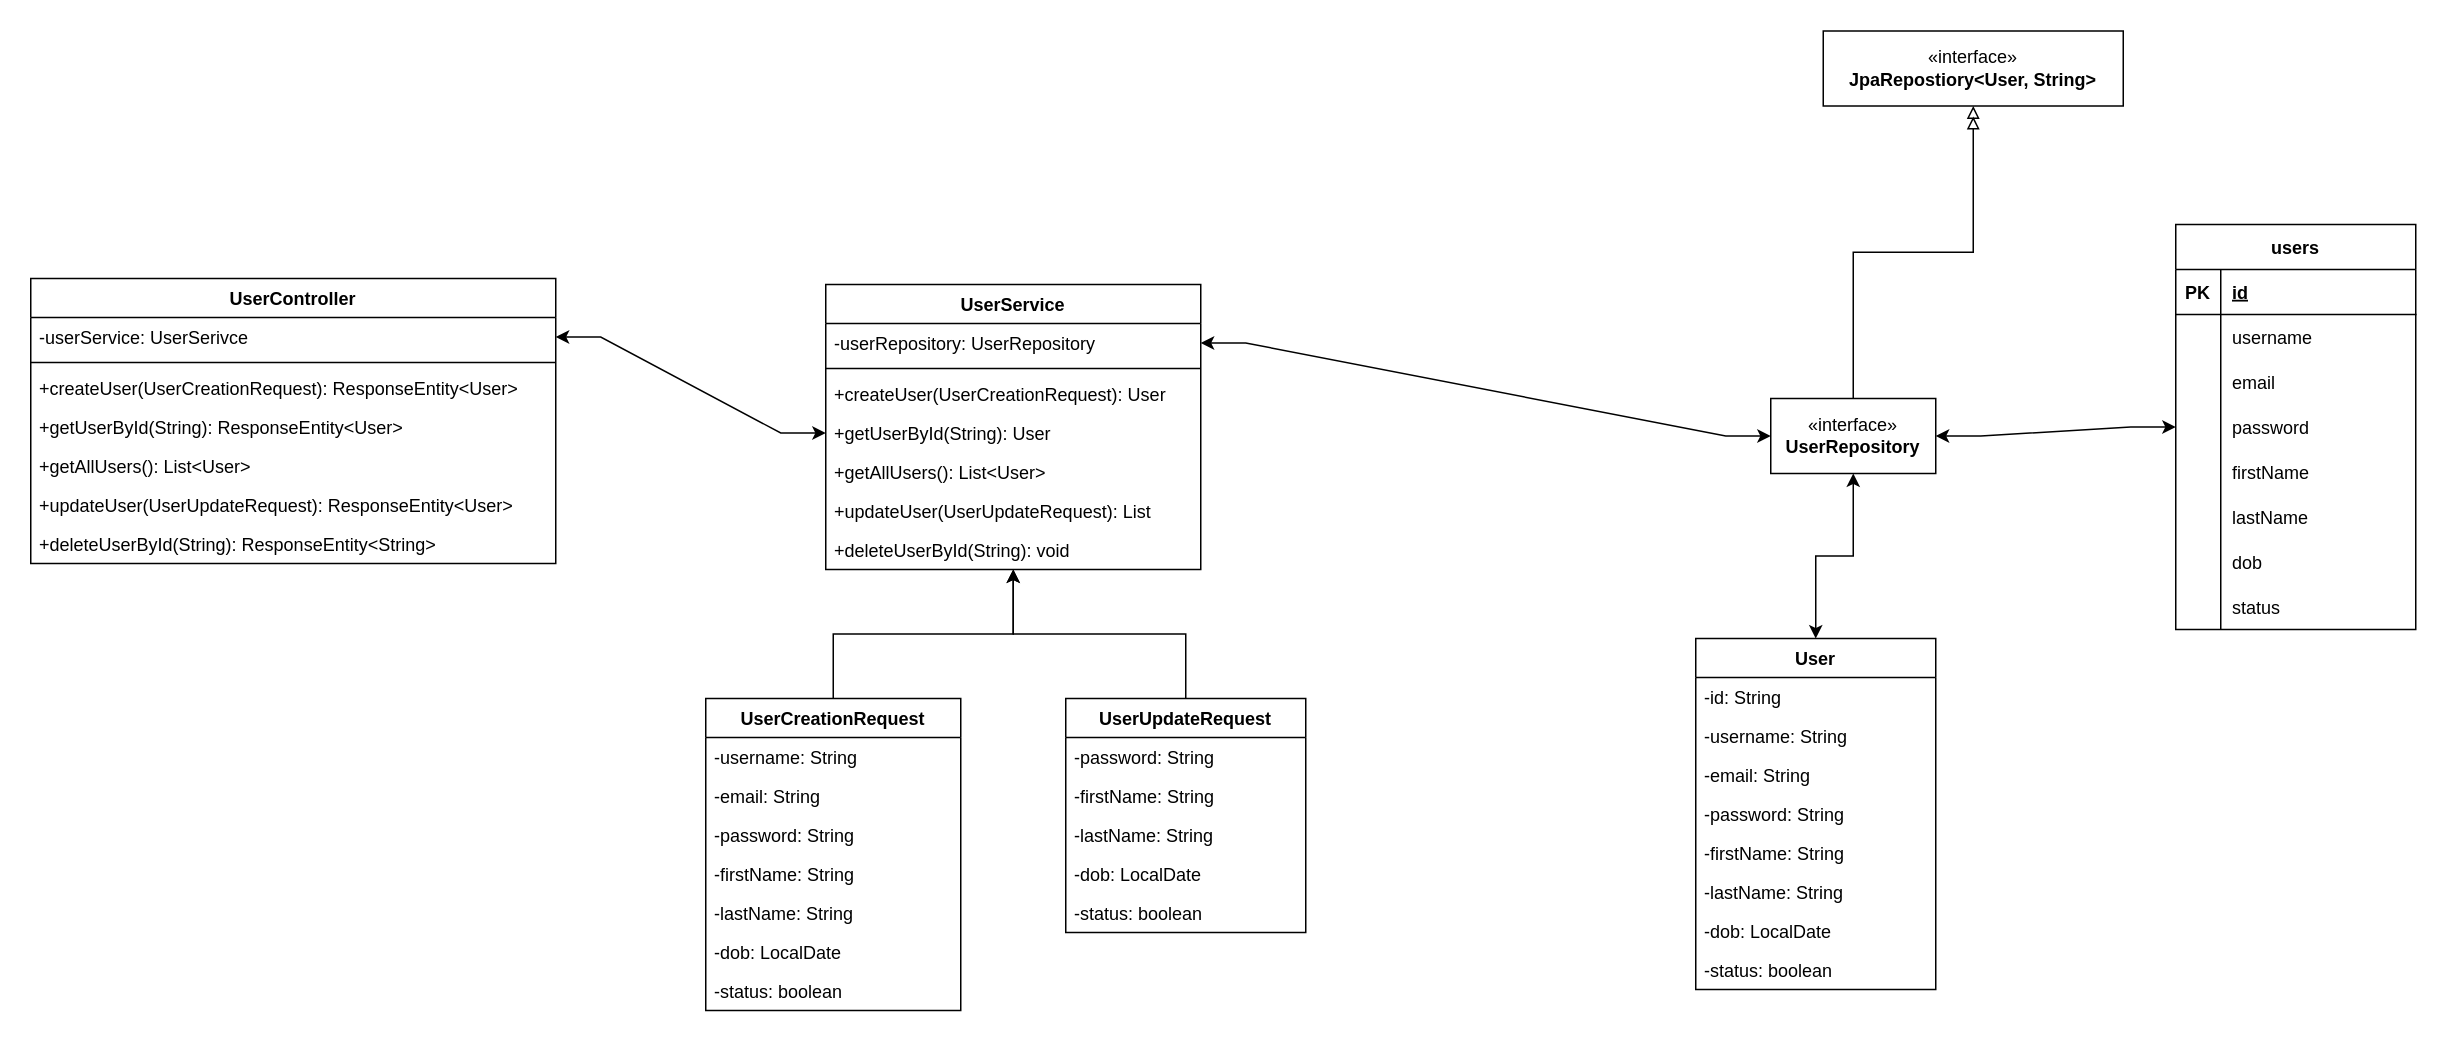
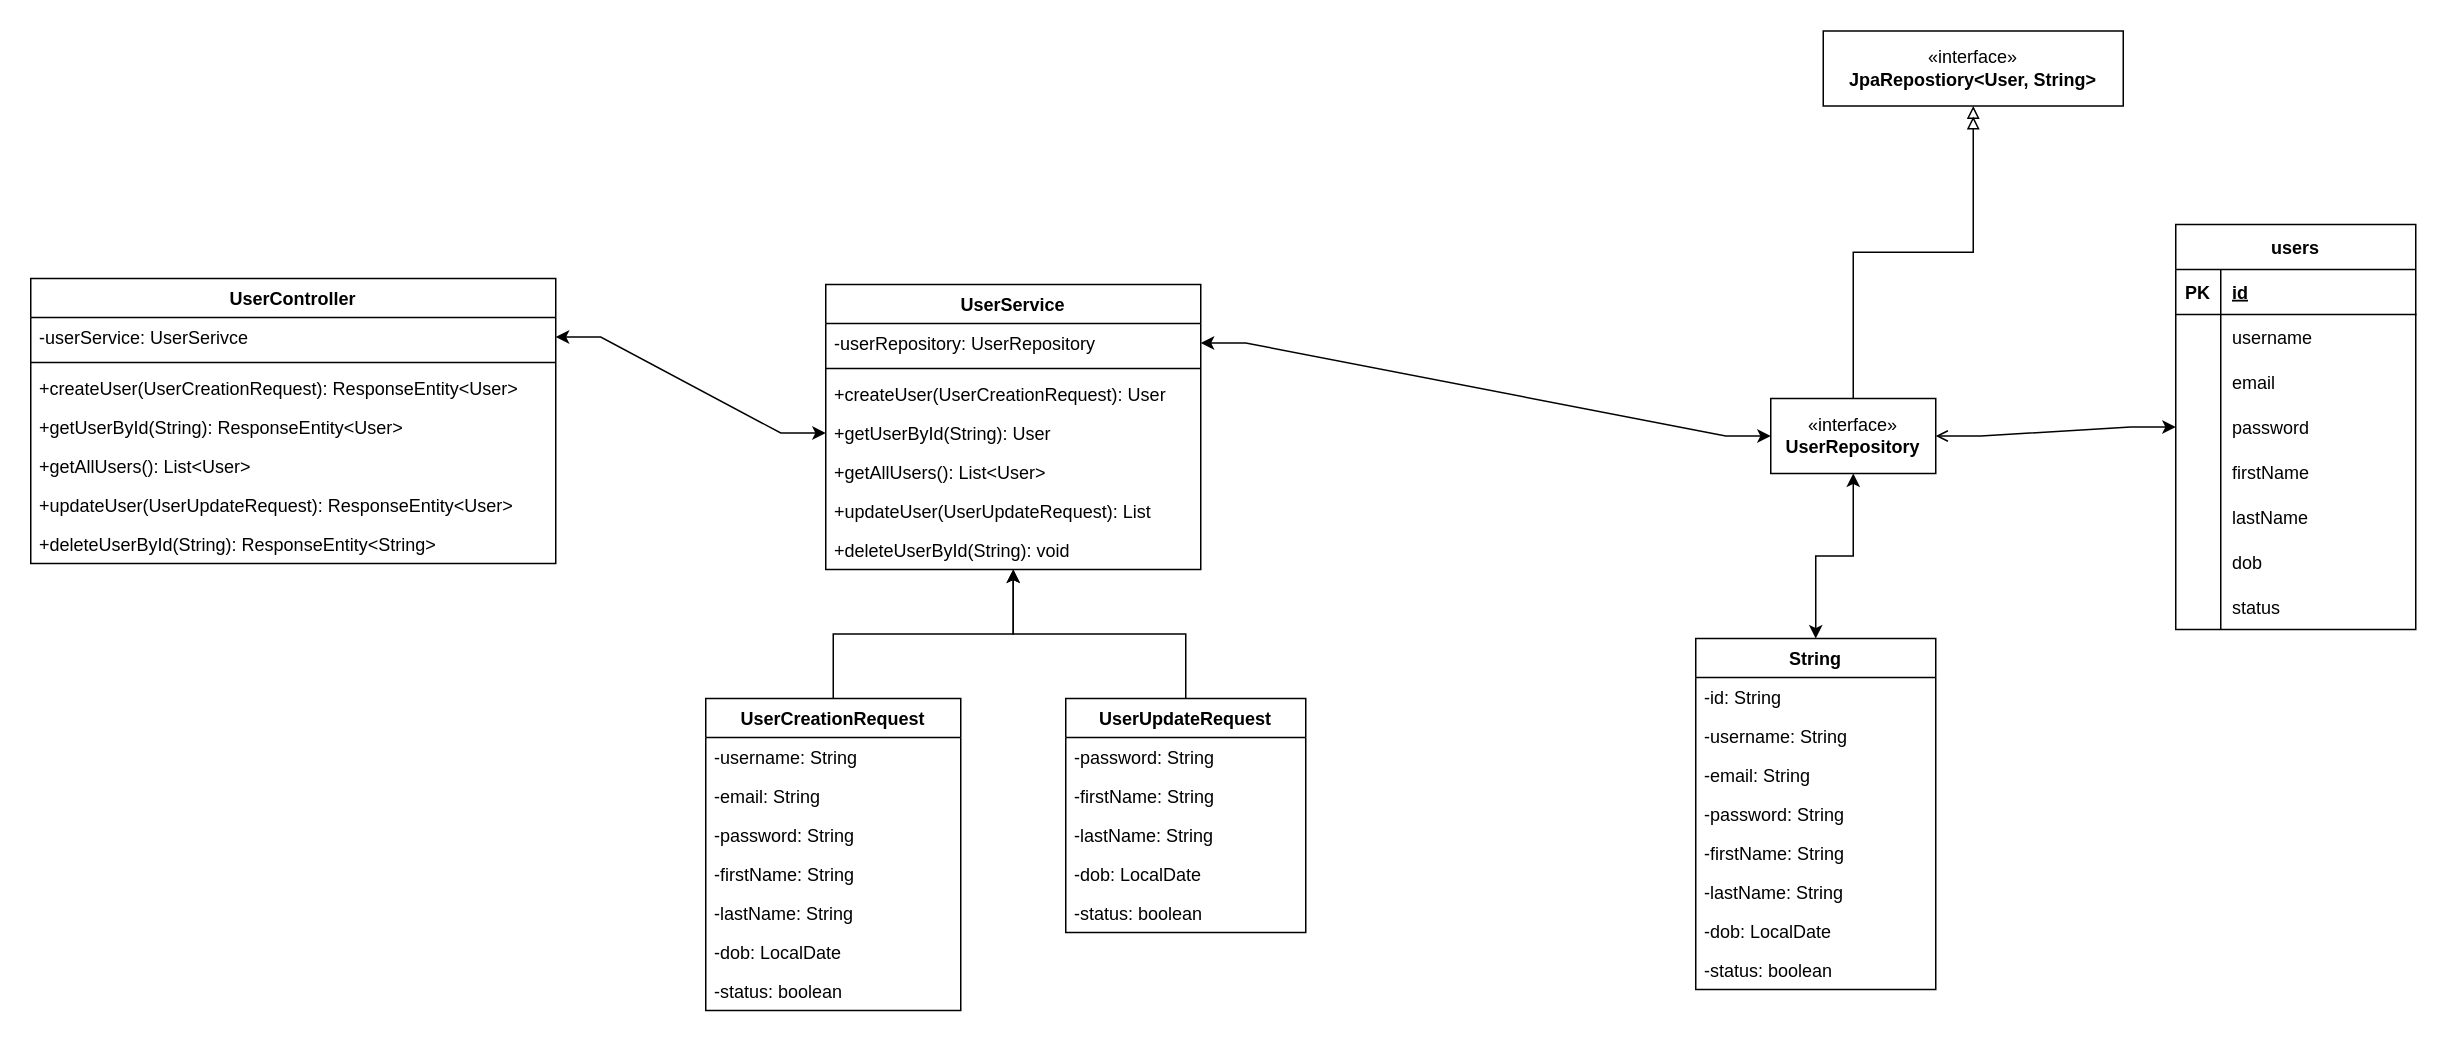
edge "users" -- "«interface» UserRepository": arrowhead classic -> open
node "User": label "User" -> "String"
